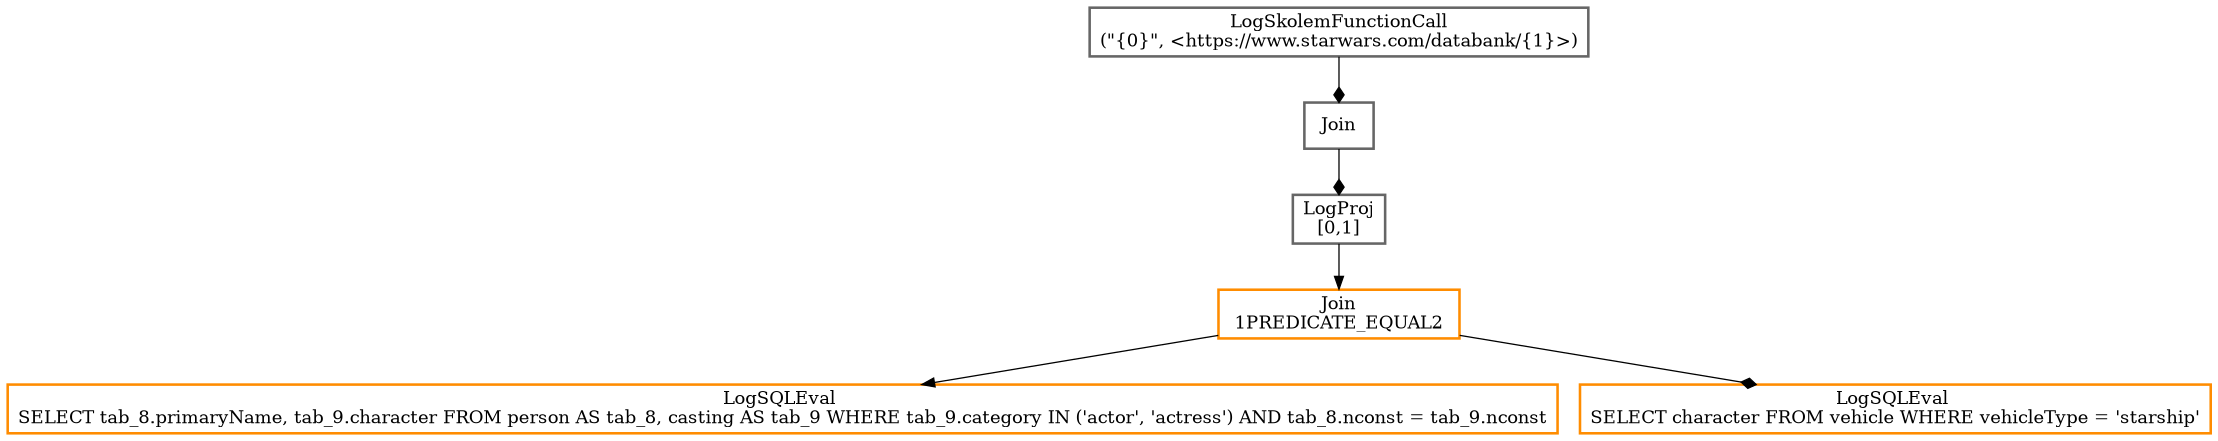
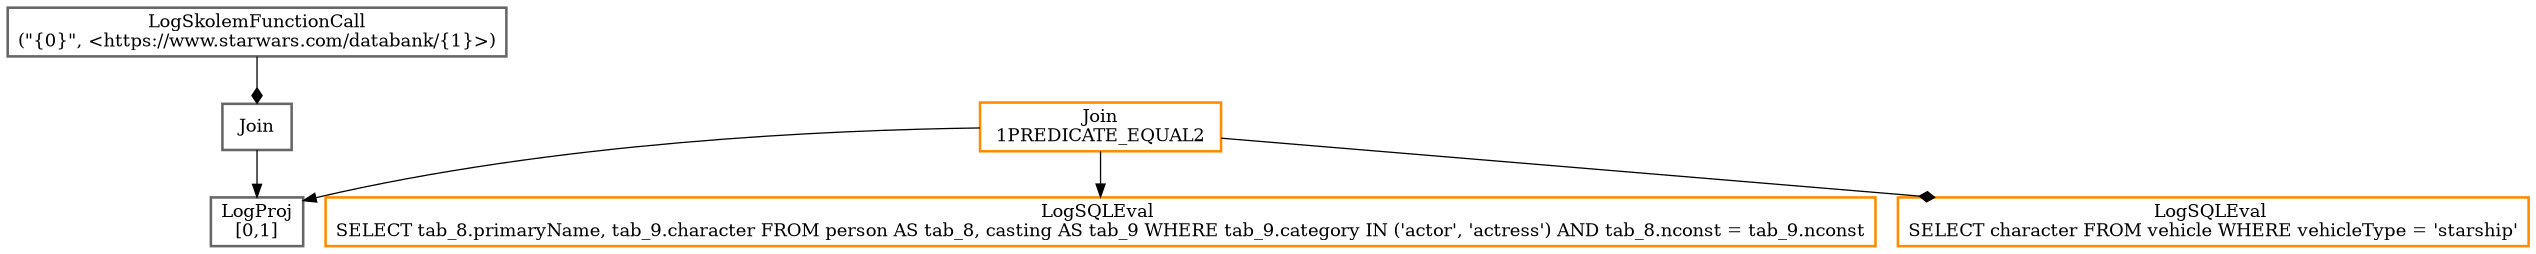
edge "Join" -> "LogProj [0,1]": arrowhead diamond -> normal
edge "LogProj [0,1]" -> "Join 1PREDICATE_EQUAL2": reversed
